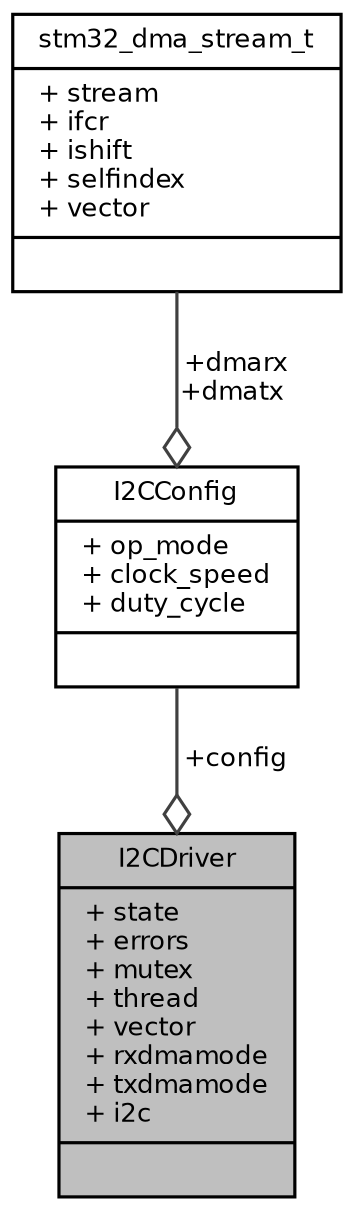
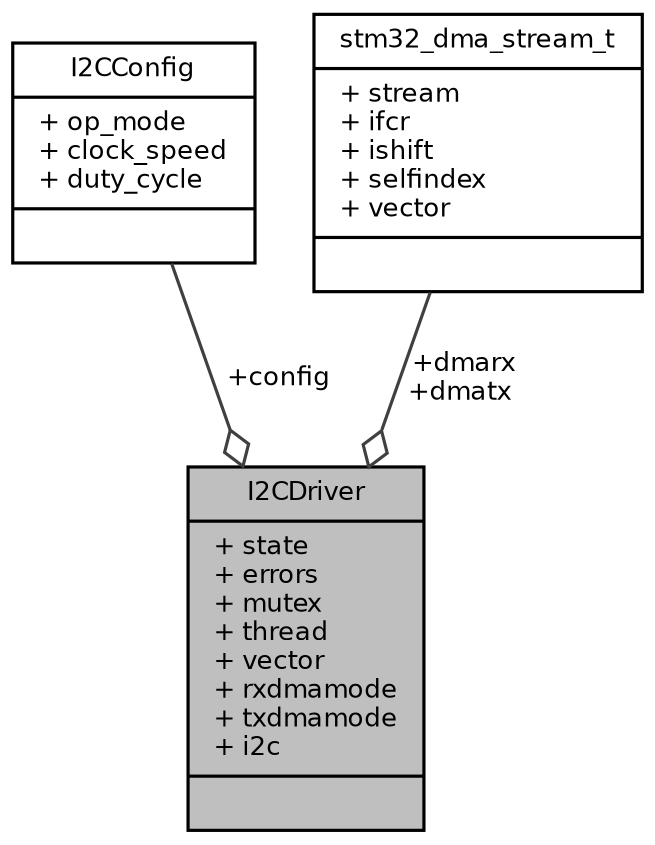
edge "stm32_dma_stream_t" -> "I2CConfig": now "stm32_dma_stream_t" -> "I2CDriver"
